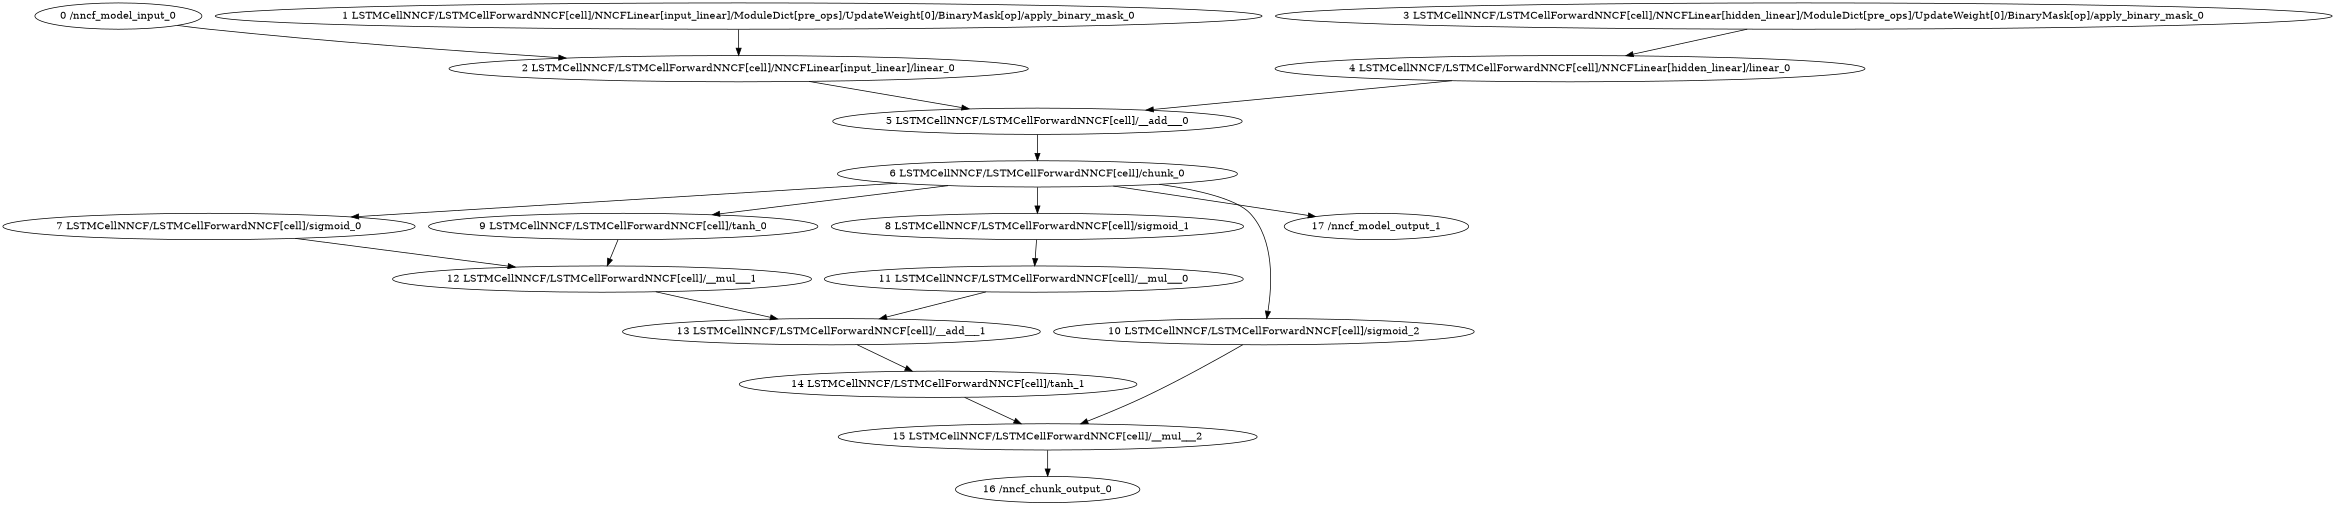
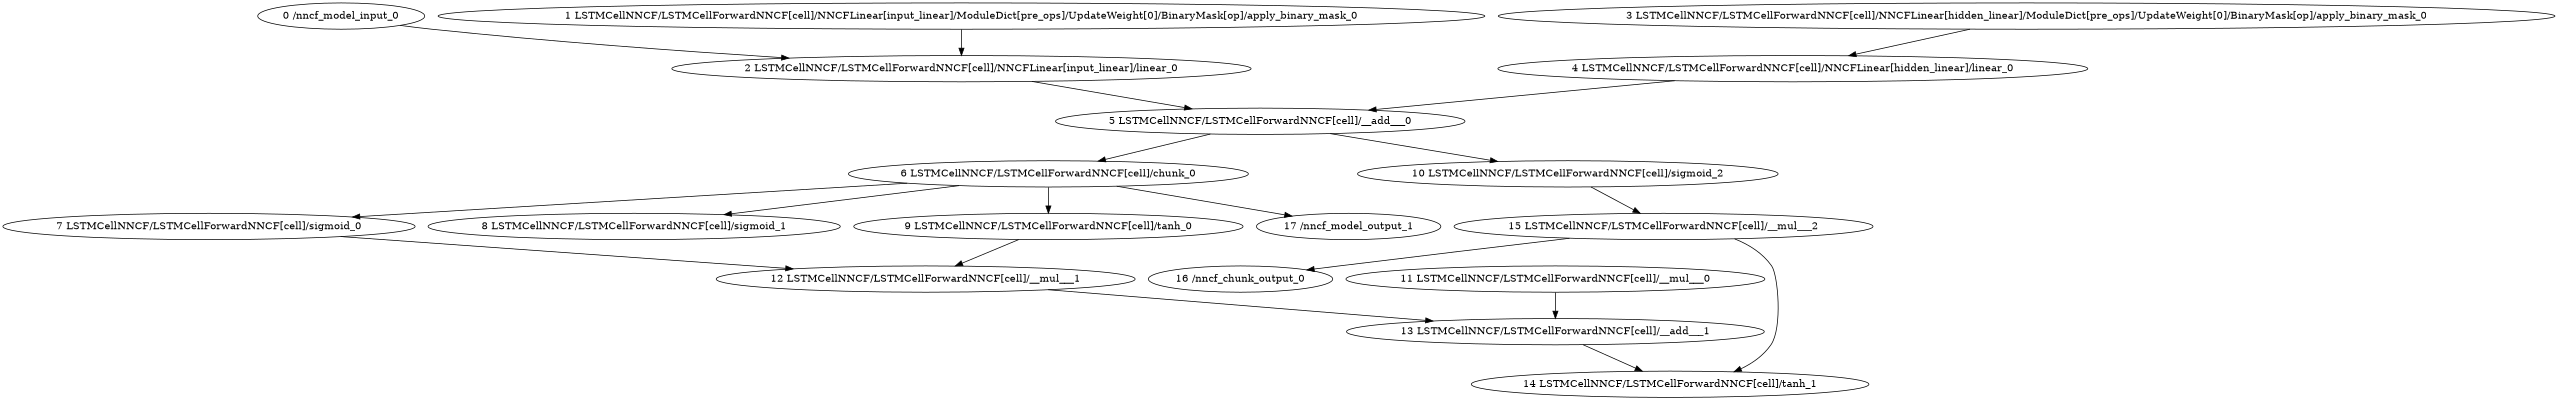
edge "6 LSTMCellNNCF/LSTMCellForwardNNCF[cell]/chunk_0" -> "10 LSTMCellNNCF/LSTMCellForwardNNCF[cell]/sigmoid_2": now "5 LSTMCellNNCF/LSTMCellForwardNNCF[cell]/__add___0" -> "10 LSTMCellNNCF/LSTMCellForwardNNCF[cell]/sigmoid_2"
edge "8 LSTMCellNNCF/LSTMCellForwardNNCF[cell]/sigmoid_1" -> "11 LSTMCellNNCF/LSTMCellForwardNNCF[cell]/__mul___0": removed
edge "14 LSTMCellNNCF/LSTMCellForwardNNCF[cell]/tanh_1" -> "15 LSTMCellNNCF/LSTMCellForwardNNCF[cell]/__mul___2": reversed
